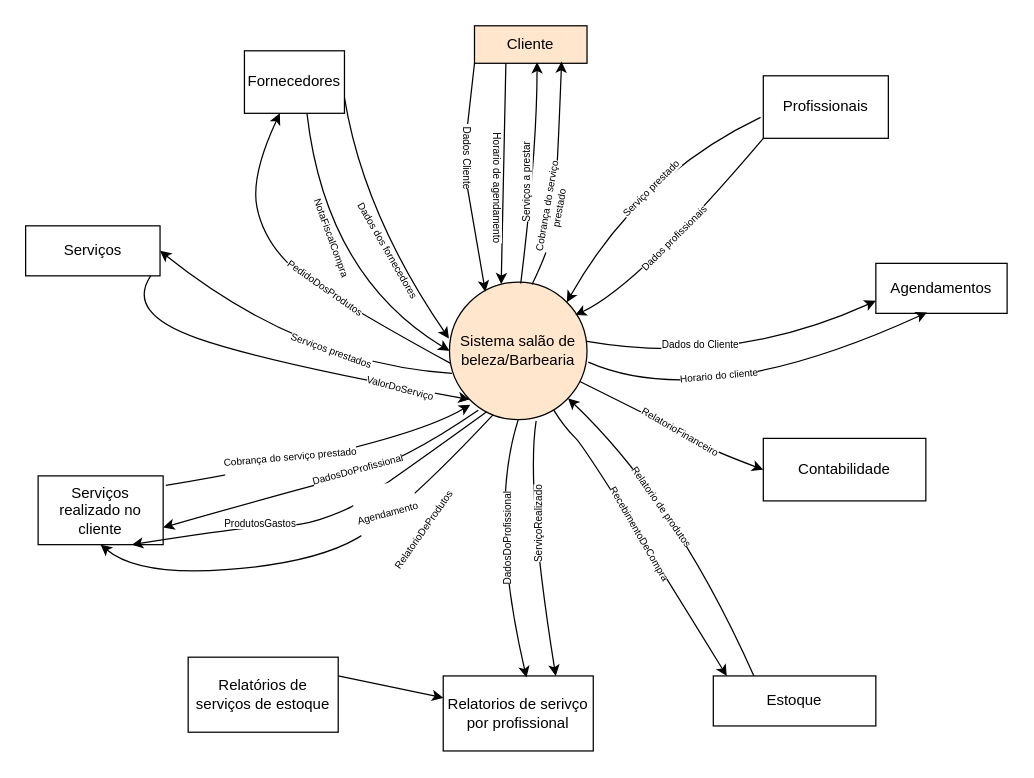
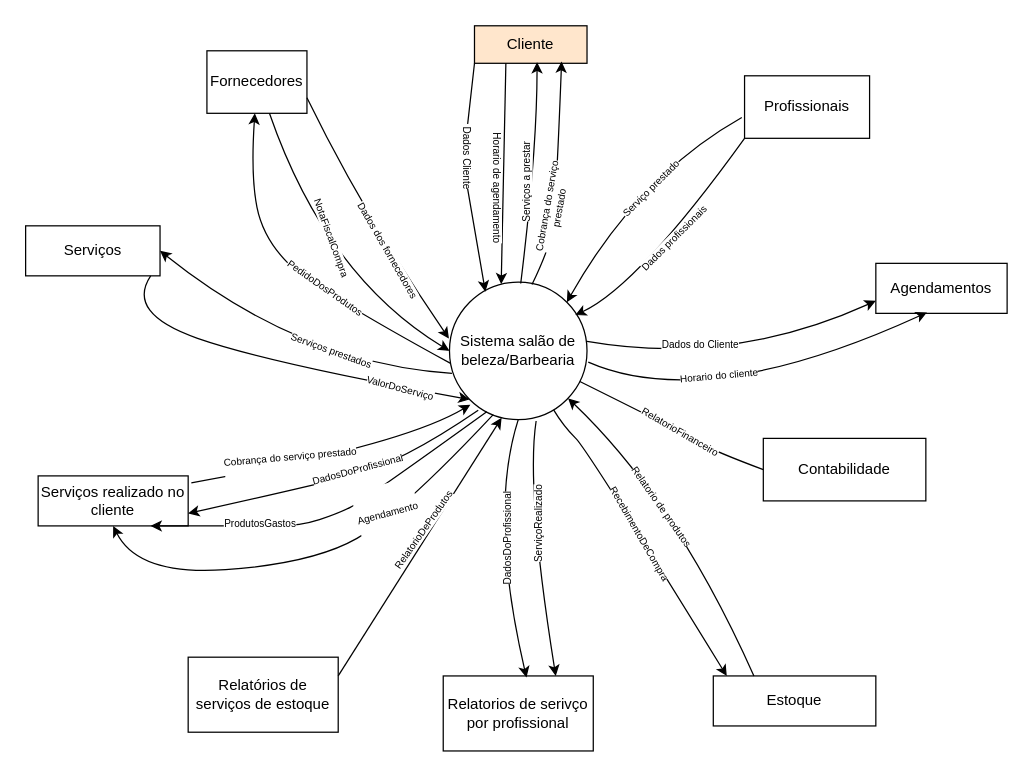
node "Fornecedores": moved (294, 82) -> (257, 82)
node "Profissionais": moved (826, 107) -> (807, 107)
node "Sistema salão de beleza/Barbearia": fillcolor #ffe6cc -> #ffffff
edge "Sistema salão de beleza/Barbearia" -> "Contabilidade": arrowhead classic -> none
node "Serviços realizado no cliente": size 125x69 -> 150x50
edge "Relatórios de serviços de estoque" -> "Relatorios de serivço por profissional": now "Relatórios de serviços de estoque" -> "Sistema salão de beleza/Barbearia"
